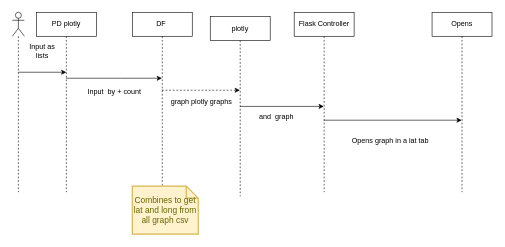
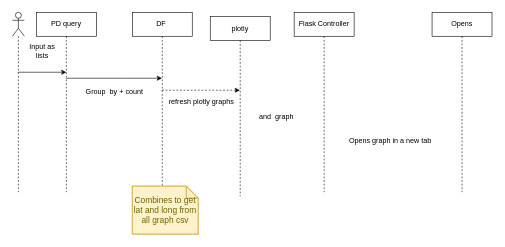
node "PD plotly": label "PD plotly" -> "PD query"
node "Input by + count": label "Input by + count" -> "Group by + count"
node "graph plotly graphs": label "graph plotly graphs" -> "refresh plotly graphs"
edge "plotly" -> "Flask Controller": removed
edge "Flask Controller" -> "Opens": removed
node "Opens graph in a lat tab": label "Opens graph in a lat tab" -> "Opens graph in a new tab"
